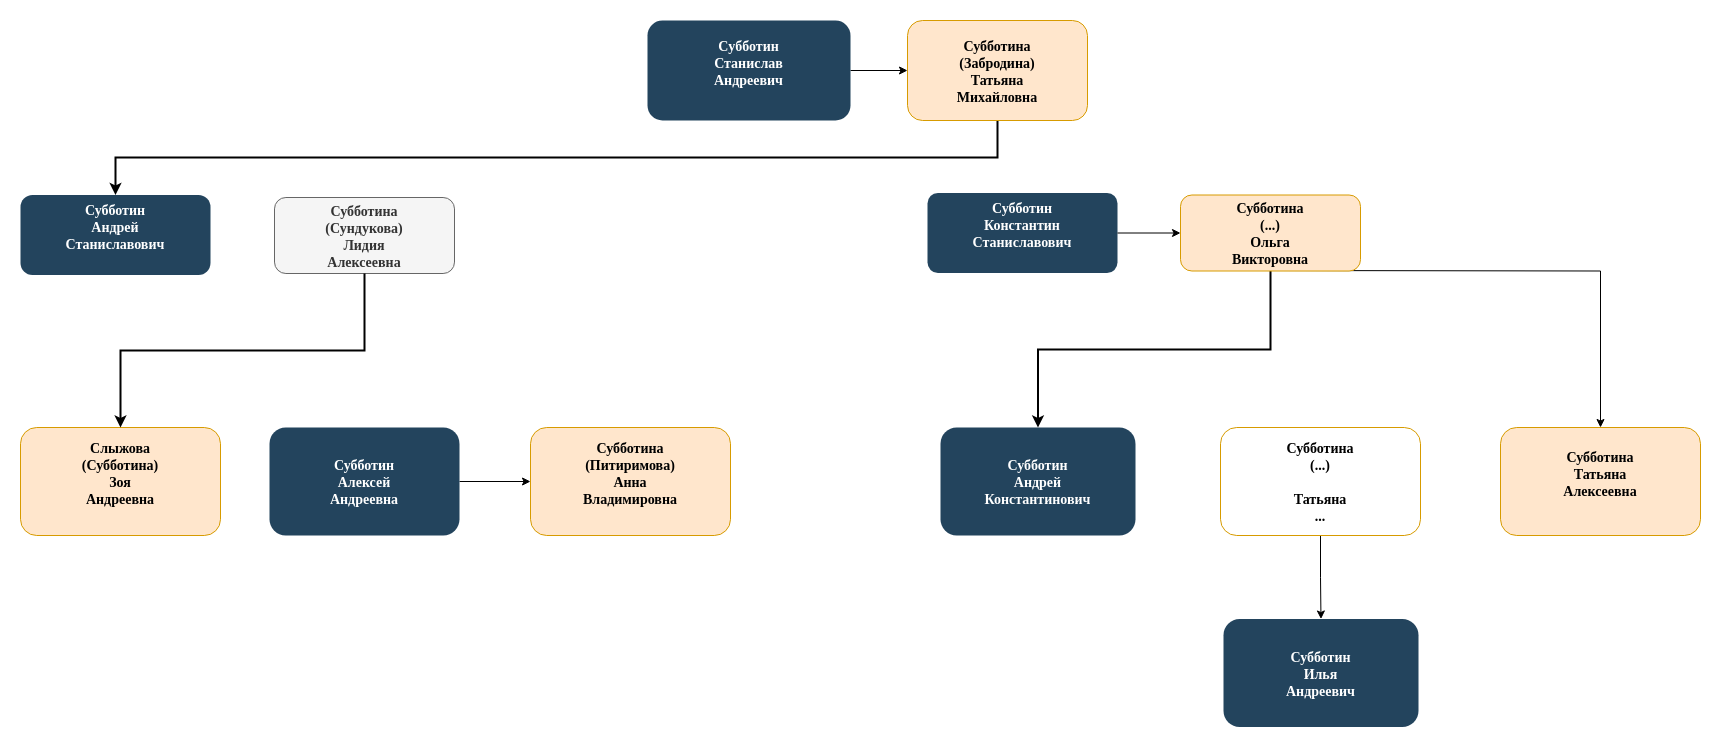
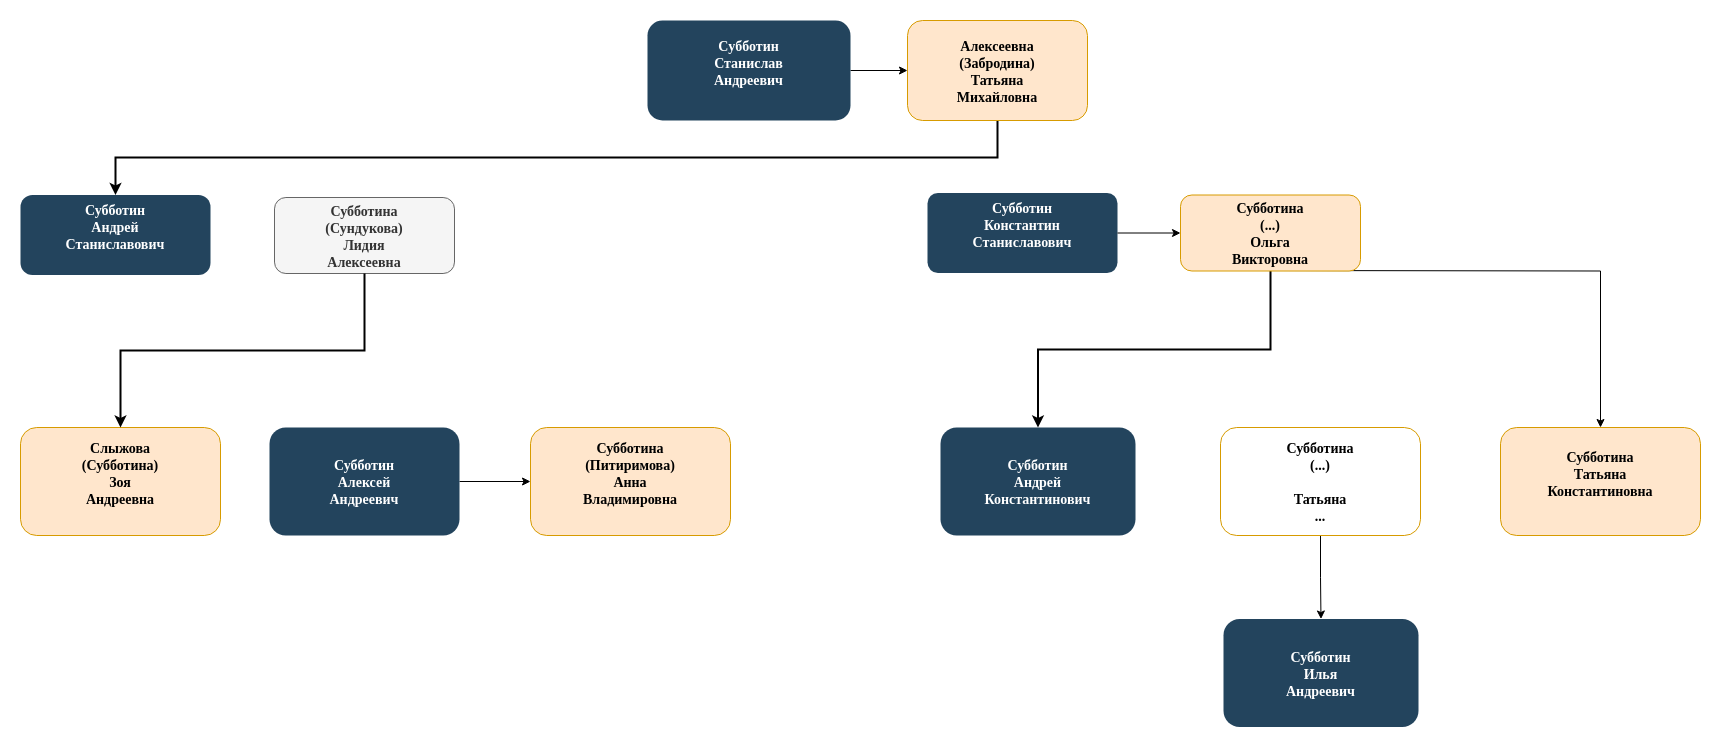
node "Субботина (Забродина) Татьяна Михайловна": label "Субботина (Забродина) Татьяна Михайловна" -> "Алексеевна (Забродина) Татьяна Михайловна"
node "Субботина Татьяна Алексеевна": label "Субботина Татьяна Алексеевна" -> "Субботина Татьяна Константиновна"
node "Субботин Алексей Андреевна": label "Субботин Алексей Андреевна" -> "Субботин Алексей Андреевич"
